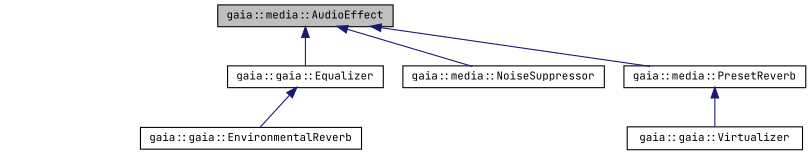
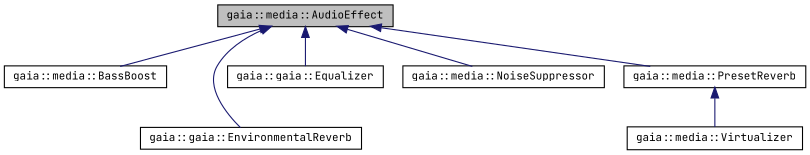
node "gaia::media::BassBoost": added
edge "gaia::gaia::EnvironmentalReverb" -> "gaia::gaia::Equalizer": now "gaia::gaia::EnvironmentalReverb" -> "gaia::media::AudioEffect"
node "gaia::gaia::Virtualizer": label "gaia::gaia::Virtualizer" -> "gaia::media::Virtualizer"
